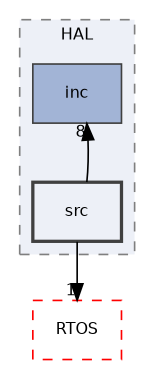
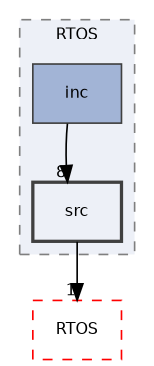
cluster "HAL": label "HAL" -> "RTOS"
edge "src" -> "inc": reversed
